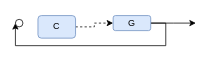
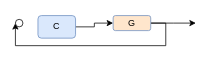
node "G": fillcolor #dae8fc -> #ffe6cc
edge "C" -> "G": style dashed -> solid
